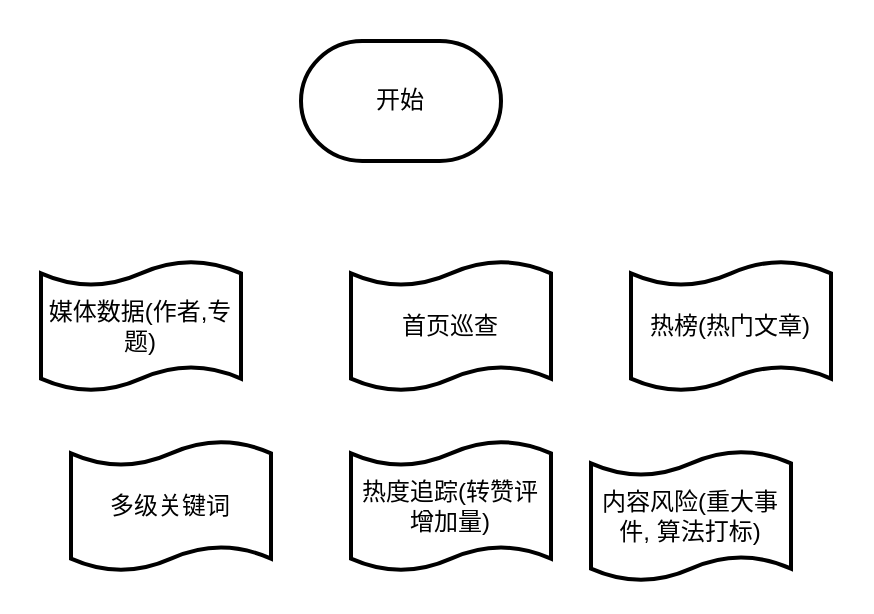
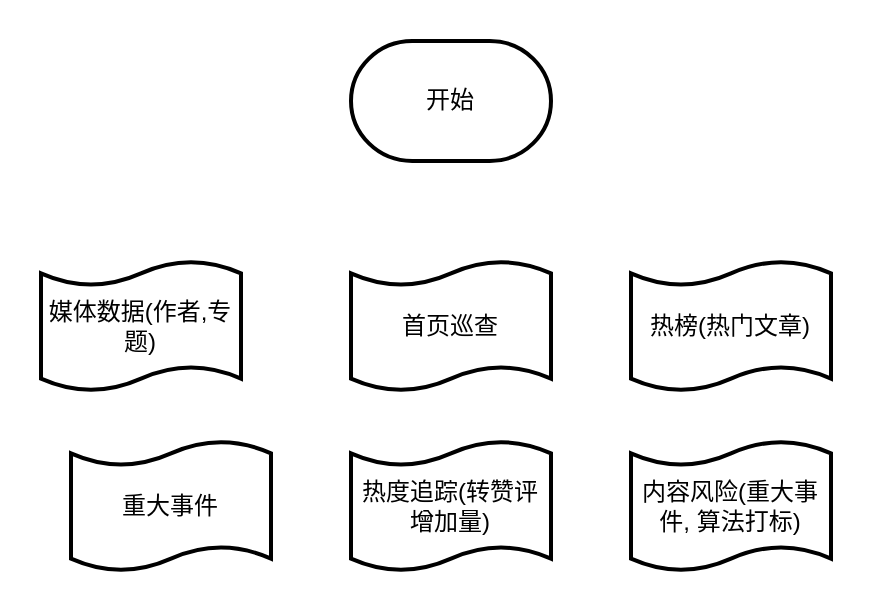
node "开始": moved (401, 101) -> (451, 101)
node "多级关键词": label "多级关键词" -> "重大事件"
node "内容风险(重大事件, 算法打标)": moved (691, 516) -> (731, 506)
